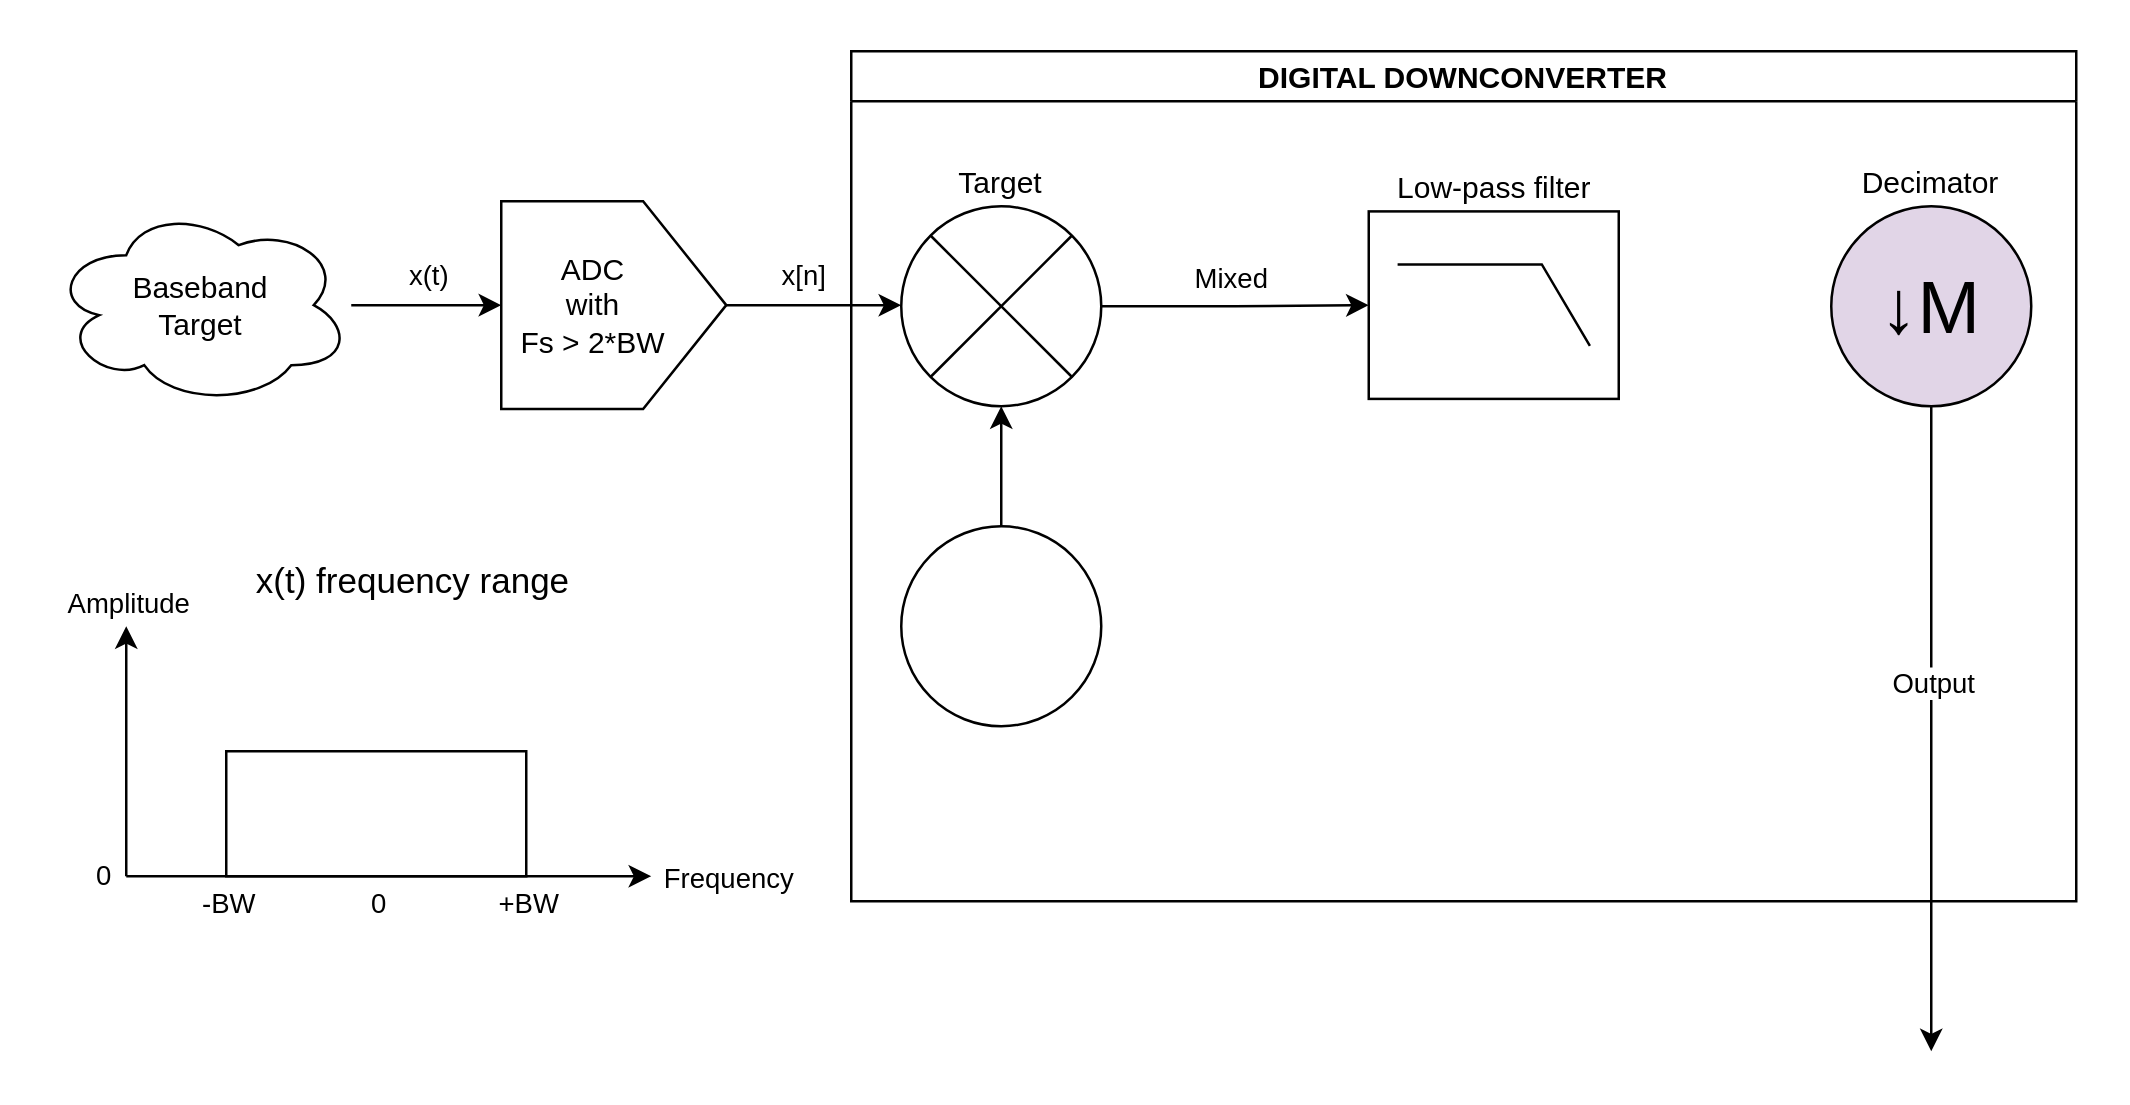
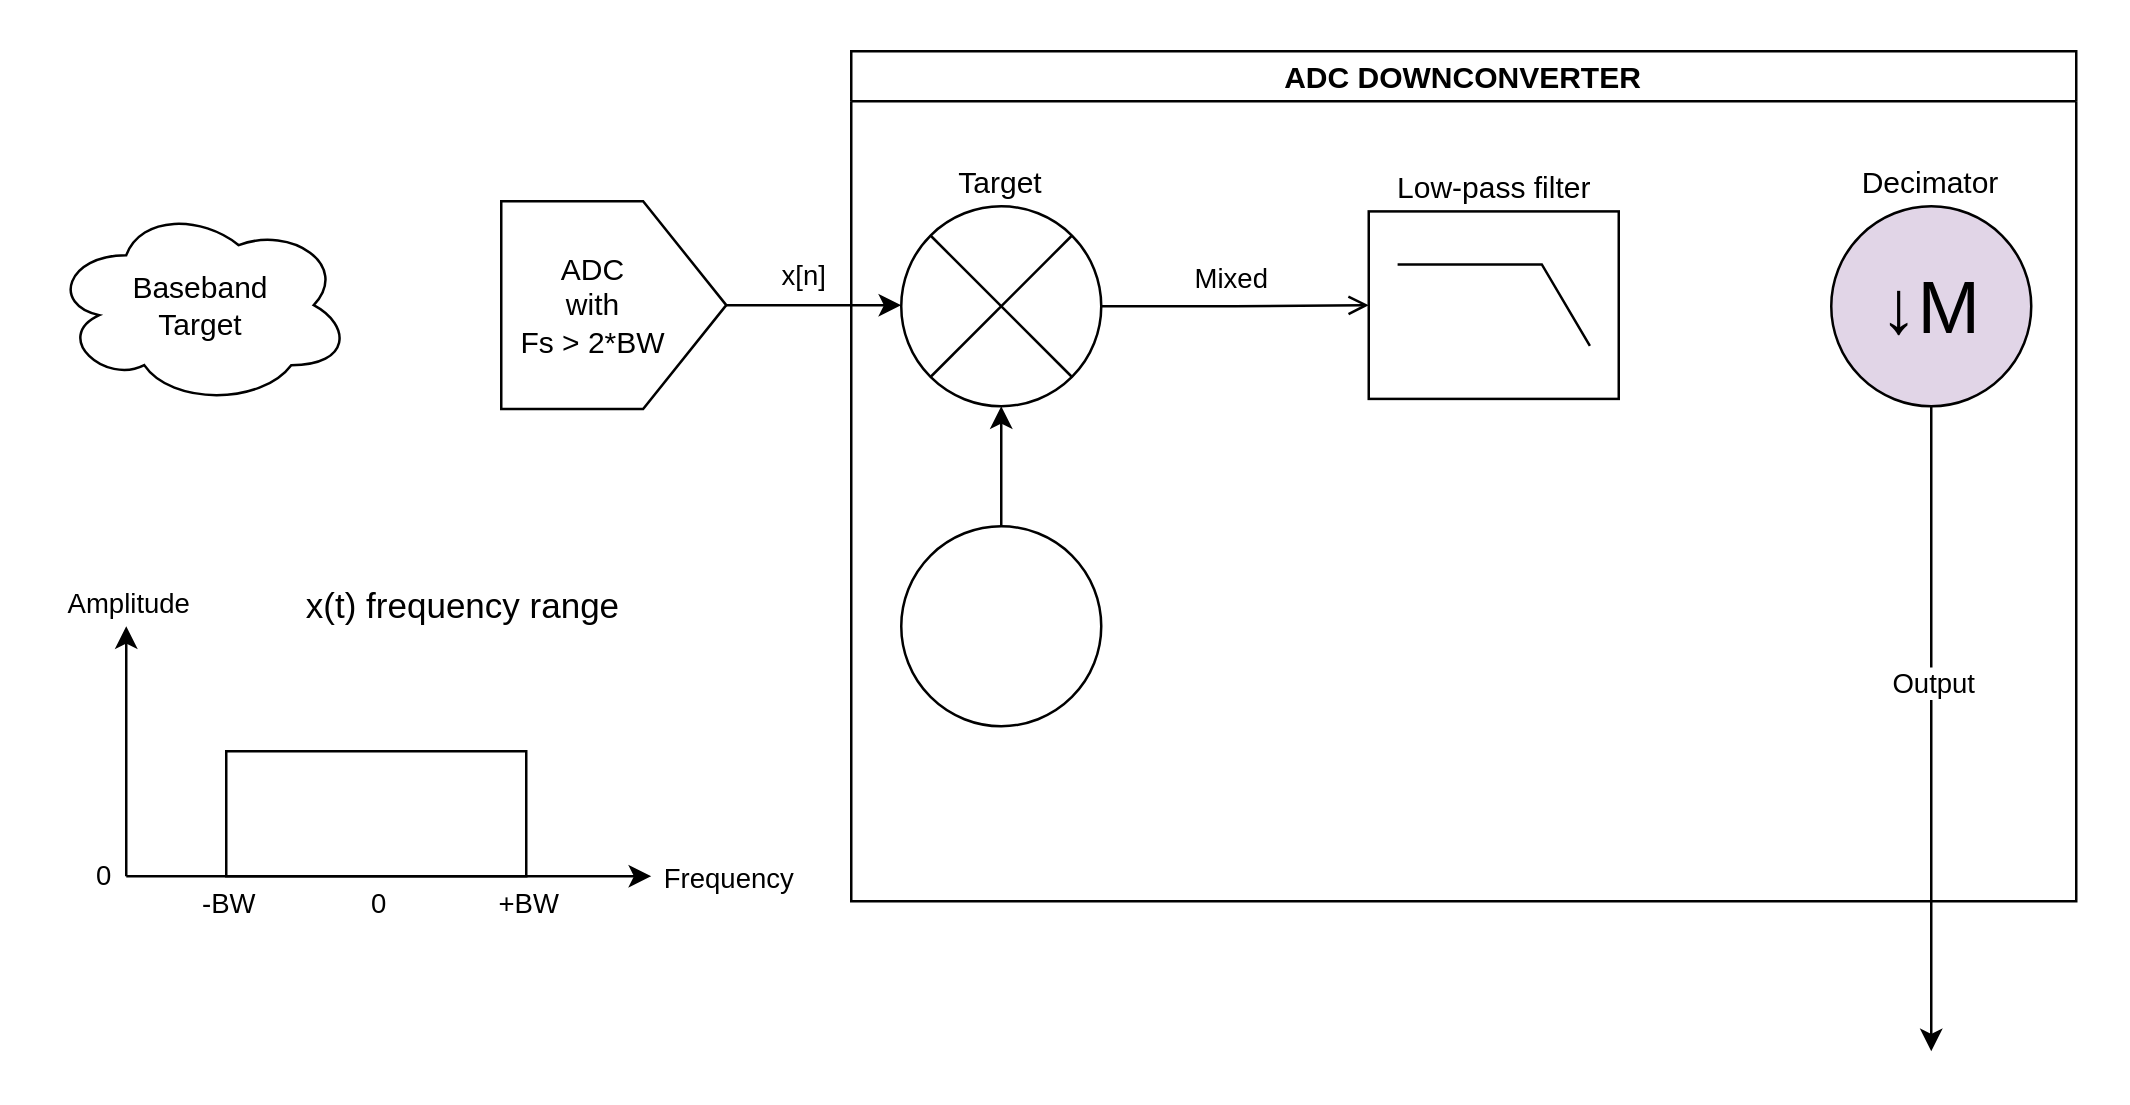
node "DIGITAL DOWNCONVERTER": label "DIGITAL DOWNCONVERTER" -> "ADC DOWNCONVERTER"
edge "Baseband Target" -> "ADC with Fs > 2*BW": removed, label "x(t)"
edge "Target" -> "Low-pass filter": arrowhead classic -> open
node "x(t) frequency range": moved (414, 581) -> (464, 606)
